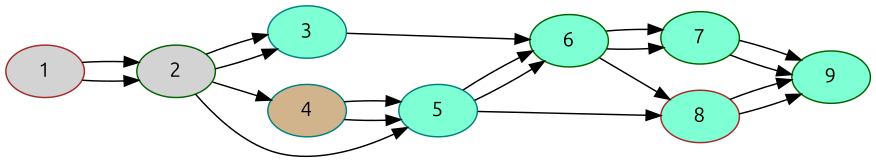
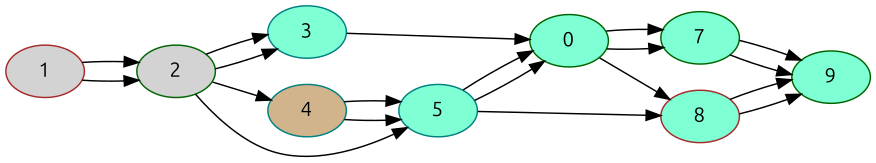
node "6": label "6" -> "0"
